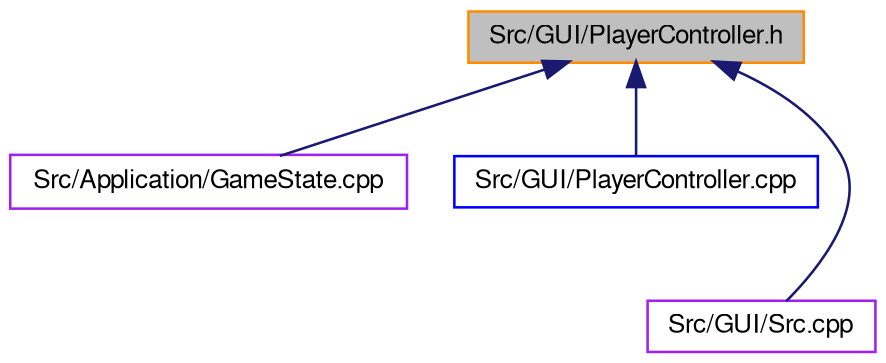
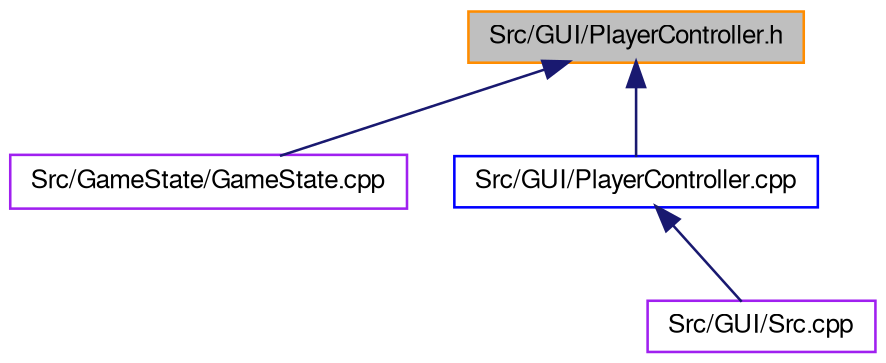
edge "Src/GUI/Src.cpp" -> "Src/GUI/PlayerController.h": now "Src/GUI/Src.cpp" -> "Src/GUI/PlayerController.cpp"
node "Src/Application/GameState.cpp": label "Src/Application/GameState.cpp" -> "Src/GameState/GameState.cpp"
